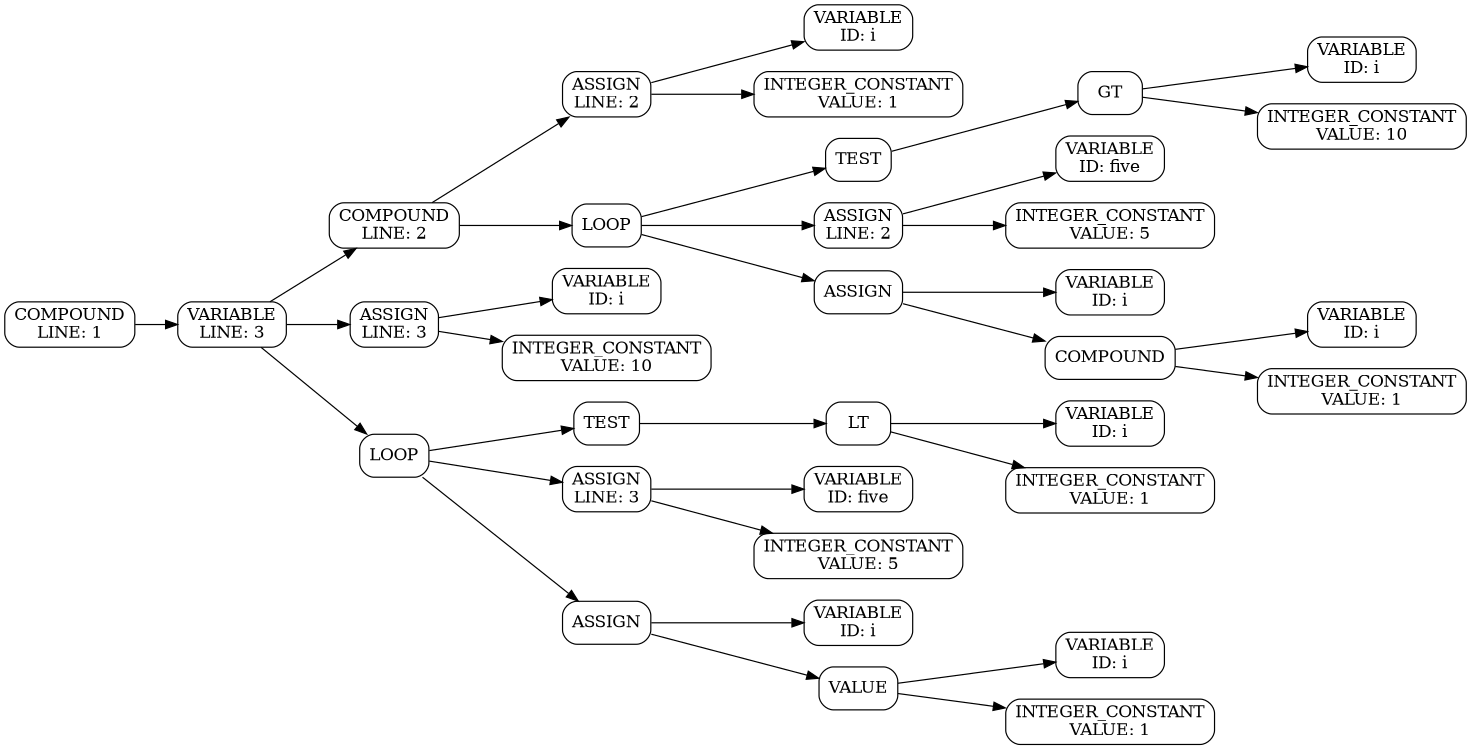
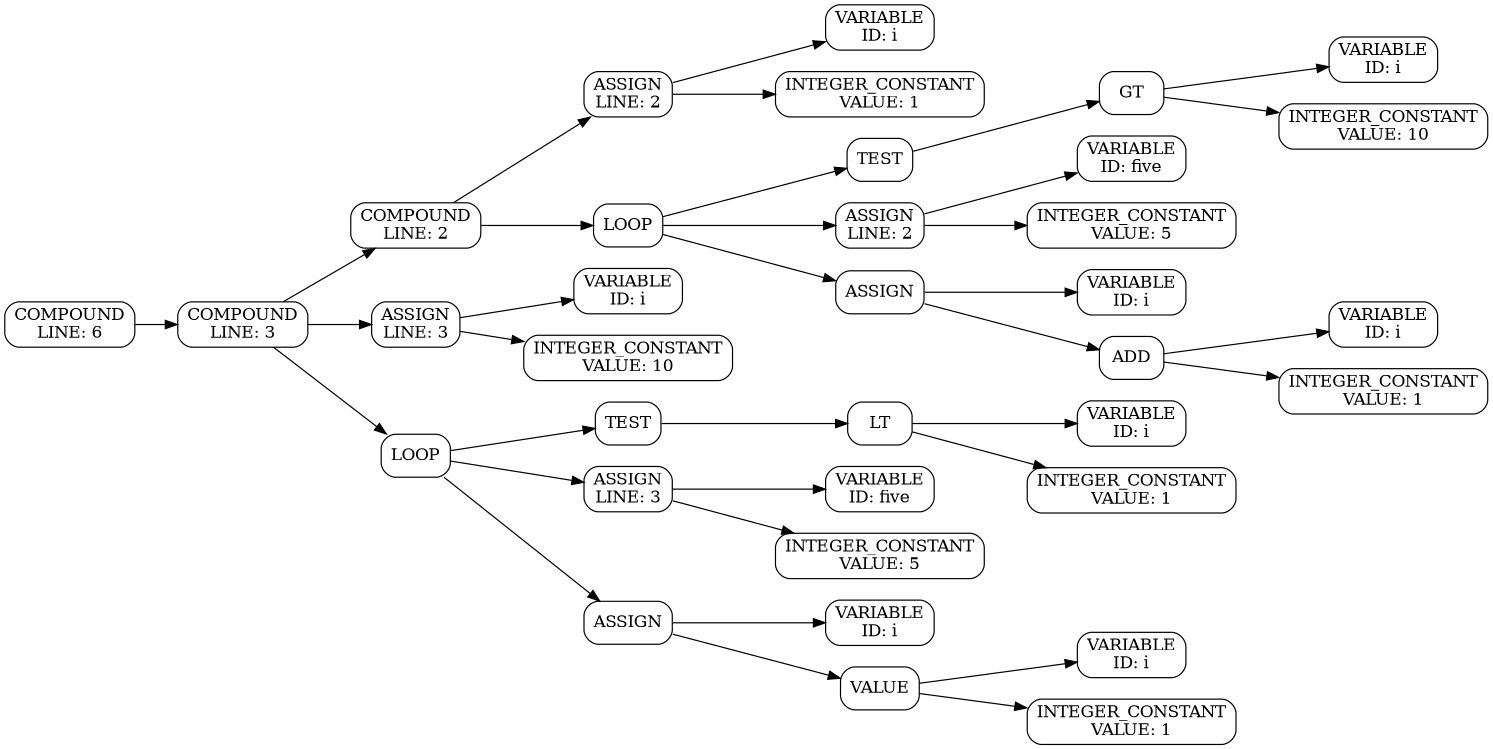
node "COMPOUND LINE: 1": label "COMPOUND LINE: 1" -> "COMPOUND LINE: 6"
node "VARIABLE LINE: 3": label "VARIABLE LINE: 3" -> "COMPOUND LINE: 3"
node "COMPOUND": label "COMPOUND" -> "ADD"
